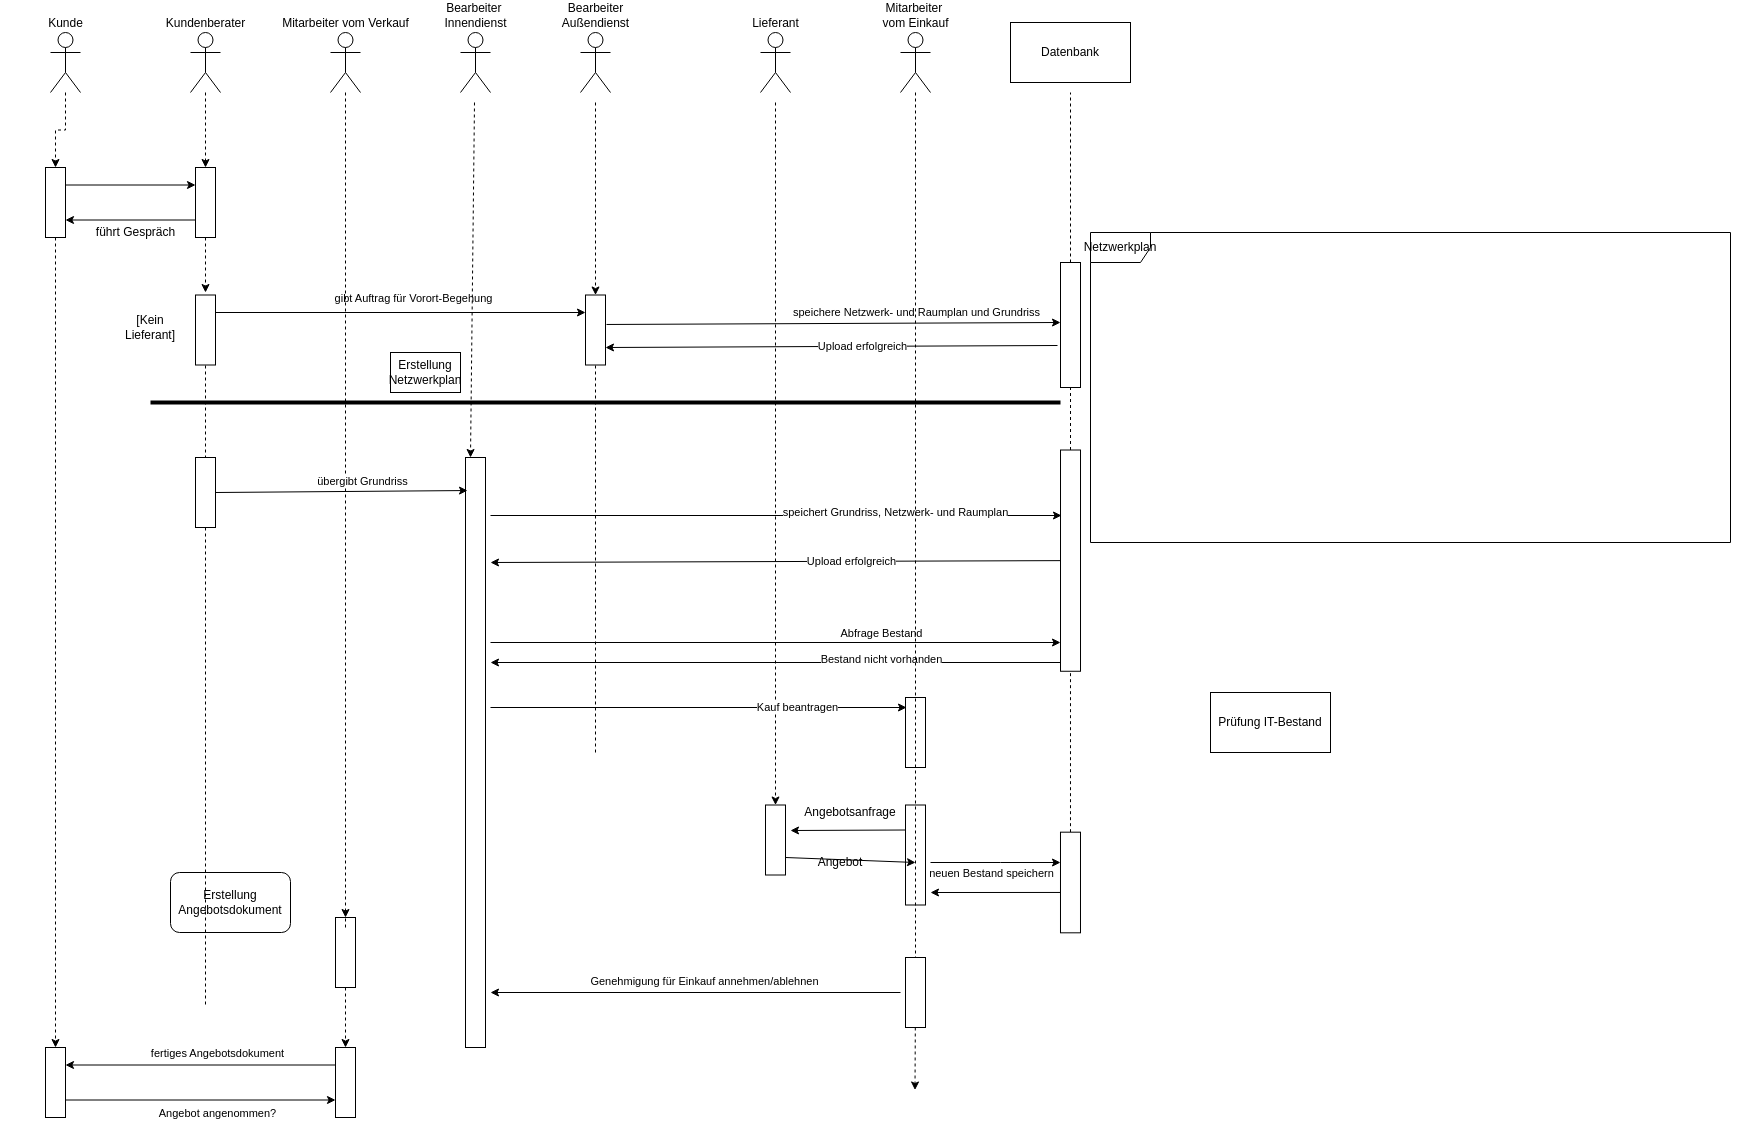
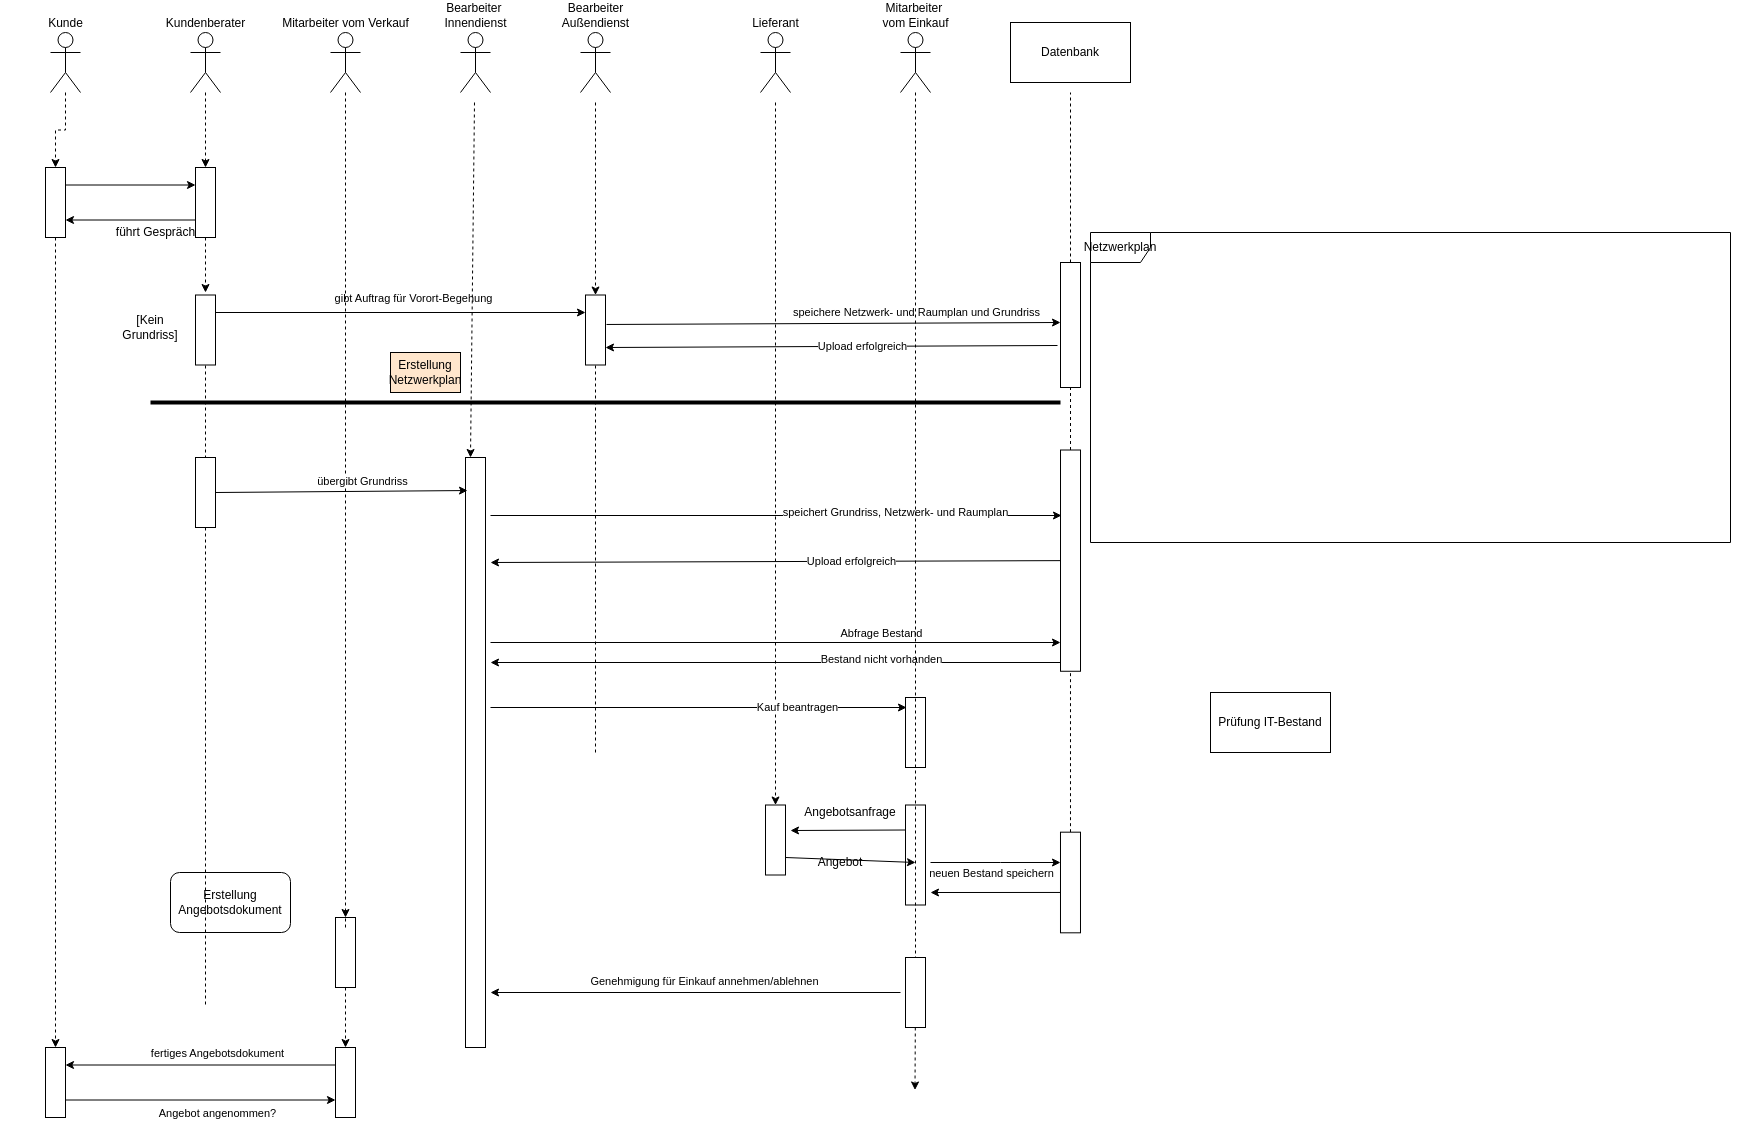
node "führt Gespräch": moved (136, 233) -> (156, 233)
node "[Kein Lieferant]": label "[Kein Lieferant]" -> "[Kein Grundriss]"
node "Erstellung Netzwerkplan": fillcolor #ffffff -> #ffe6cc
